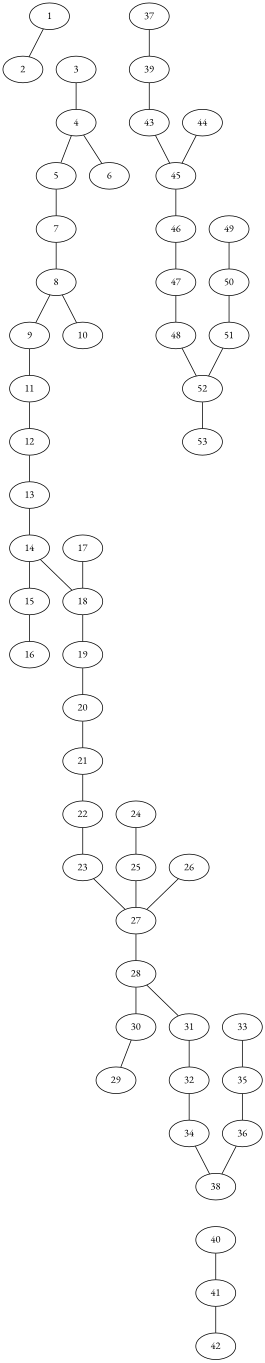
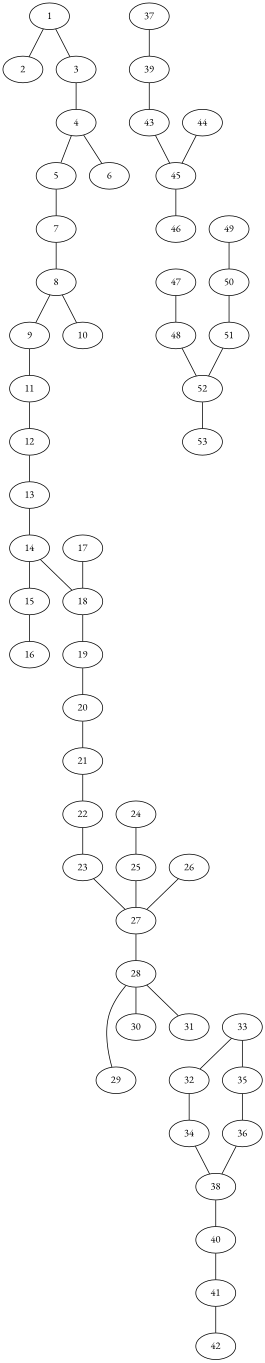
edge "1" -- "3": added
edge "46" -- "47": removed
edge "30" -- "29": now "28" -- "29"
edge "31" -- "32": now "33" -- "32"
edge "38" -- "40": added
